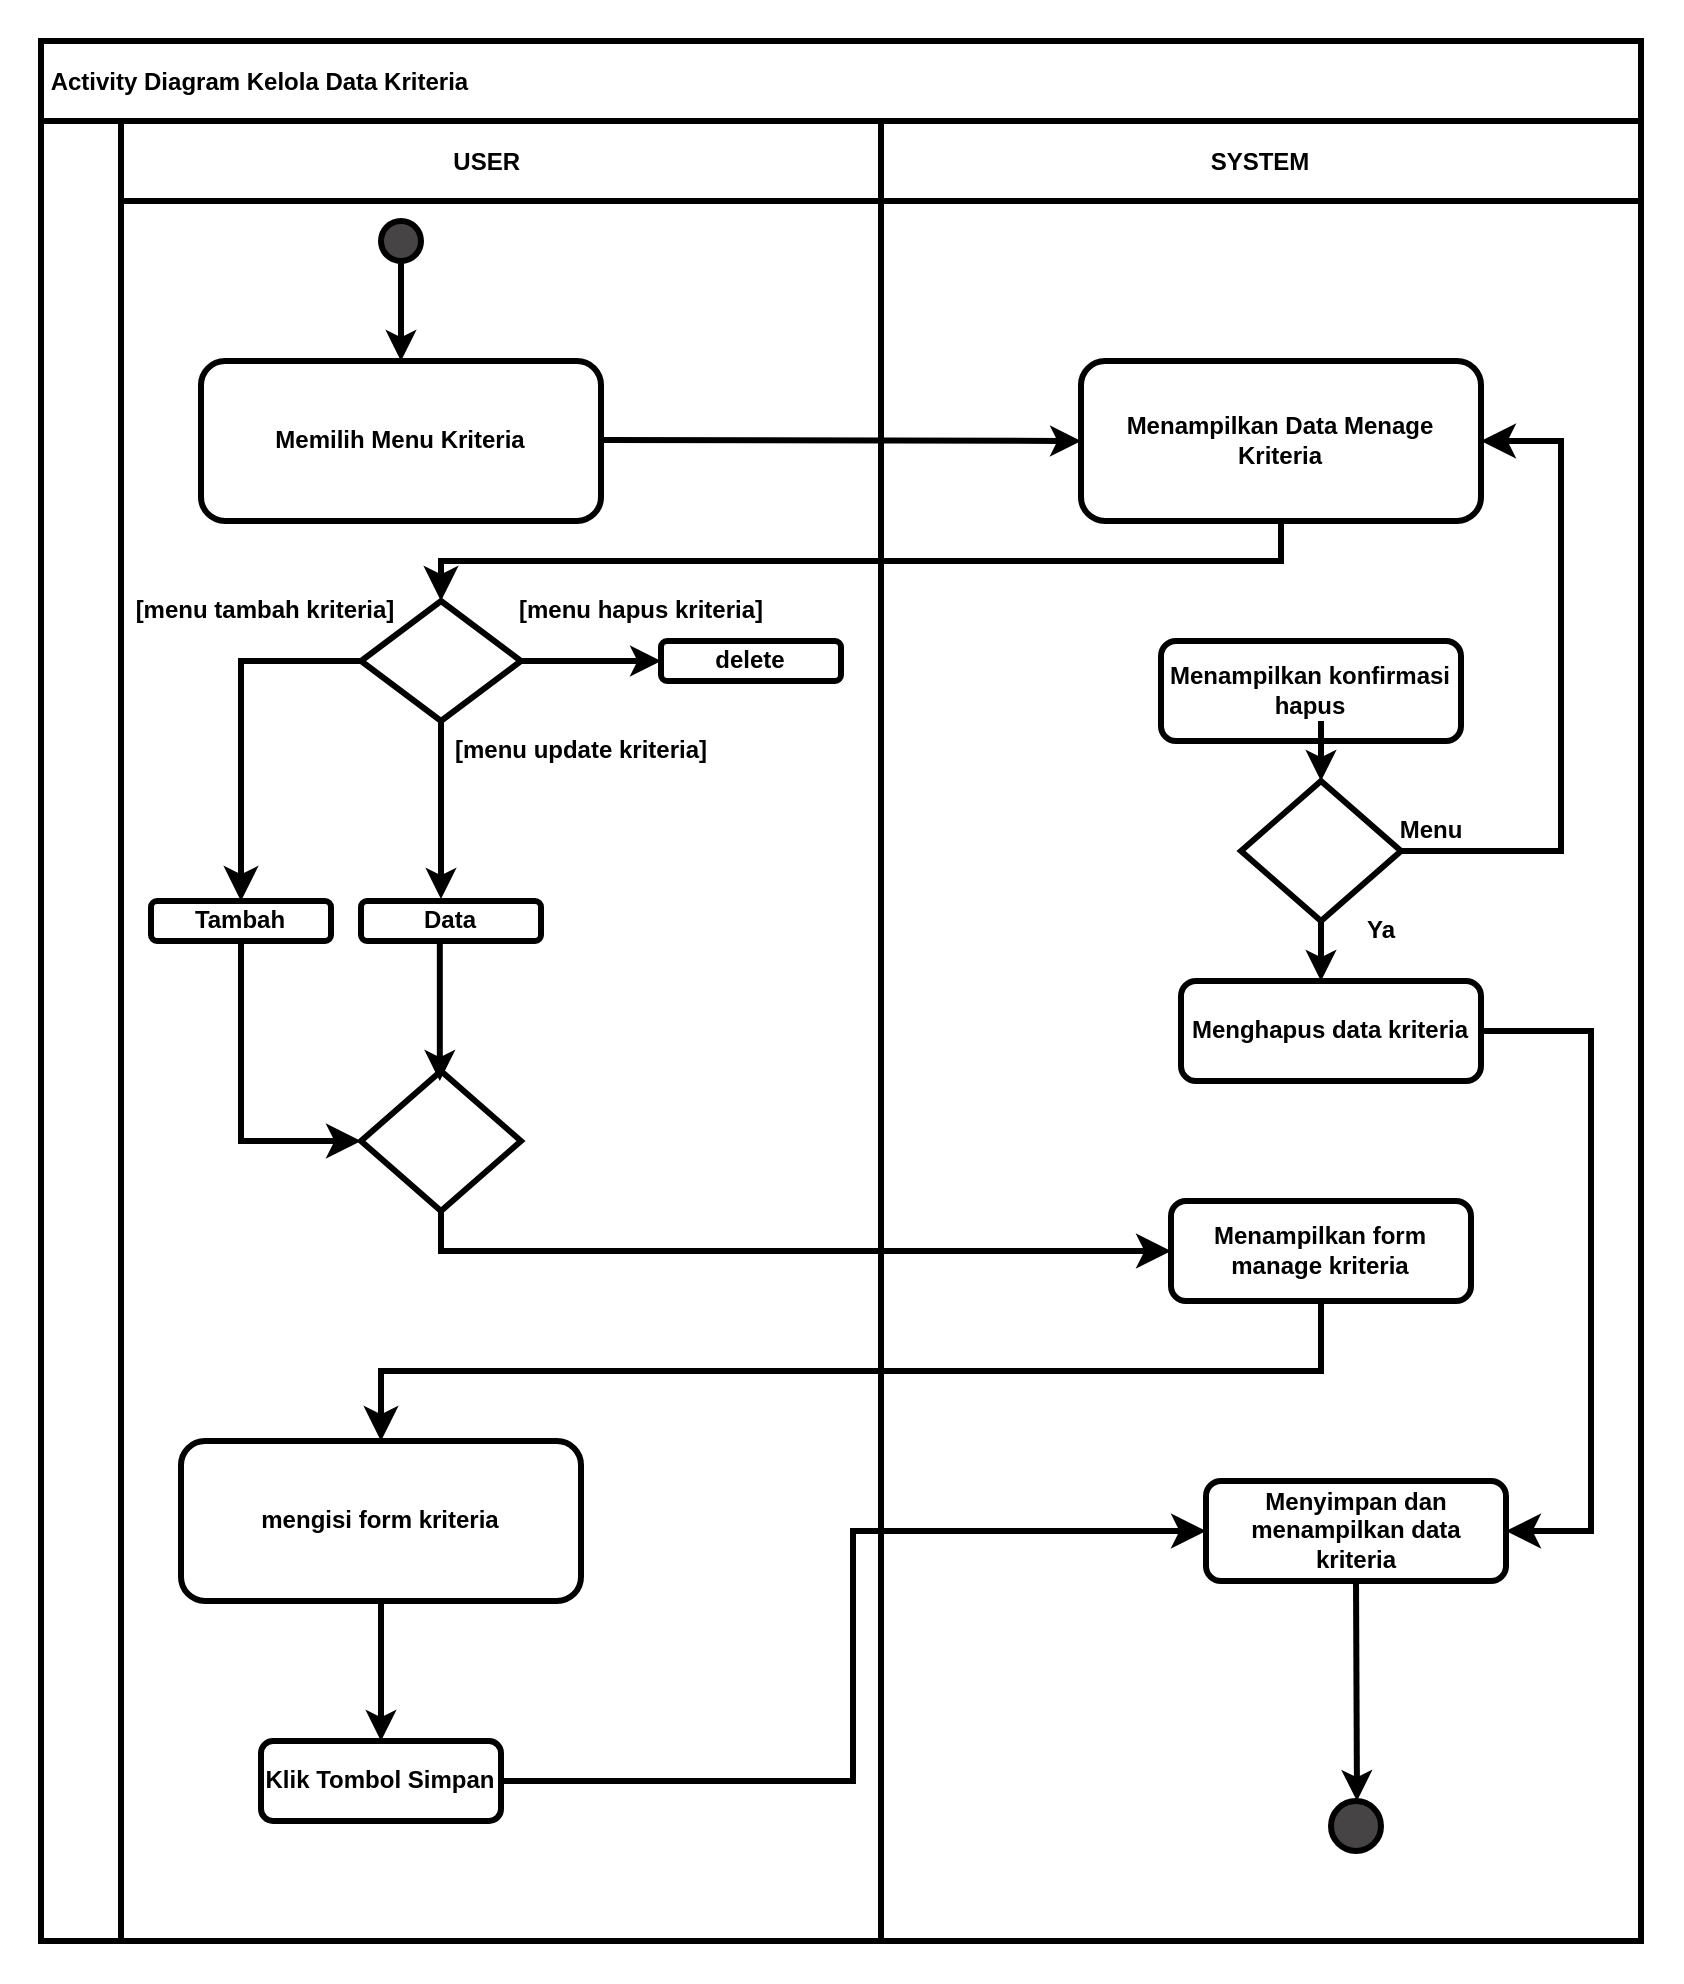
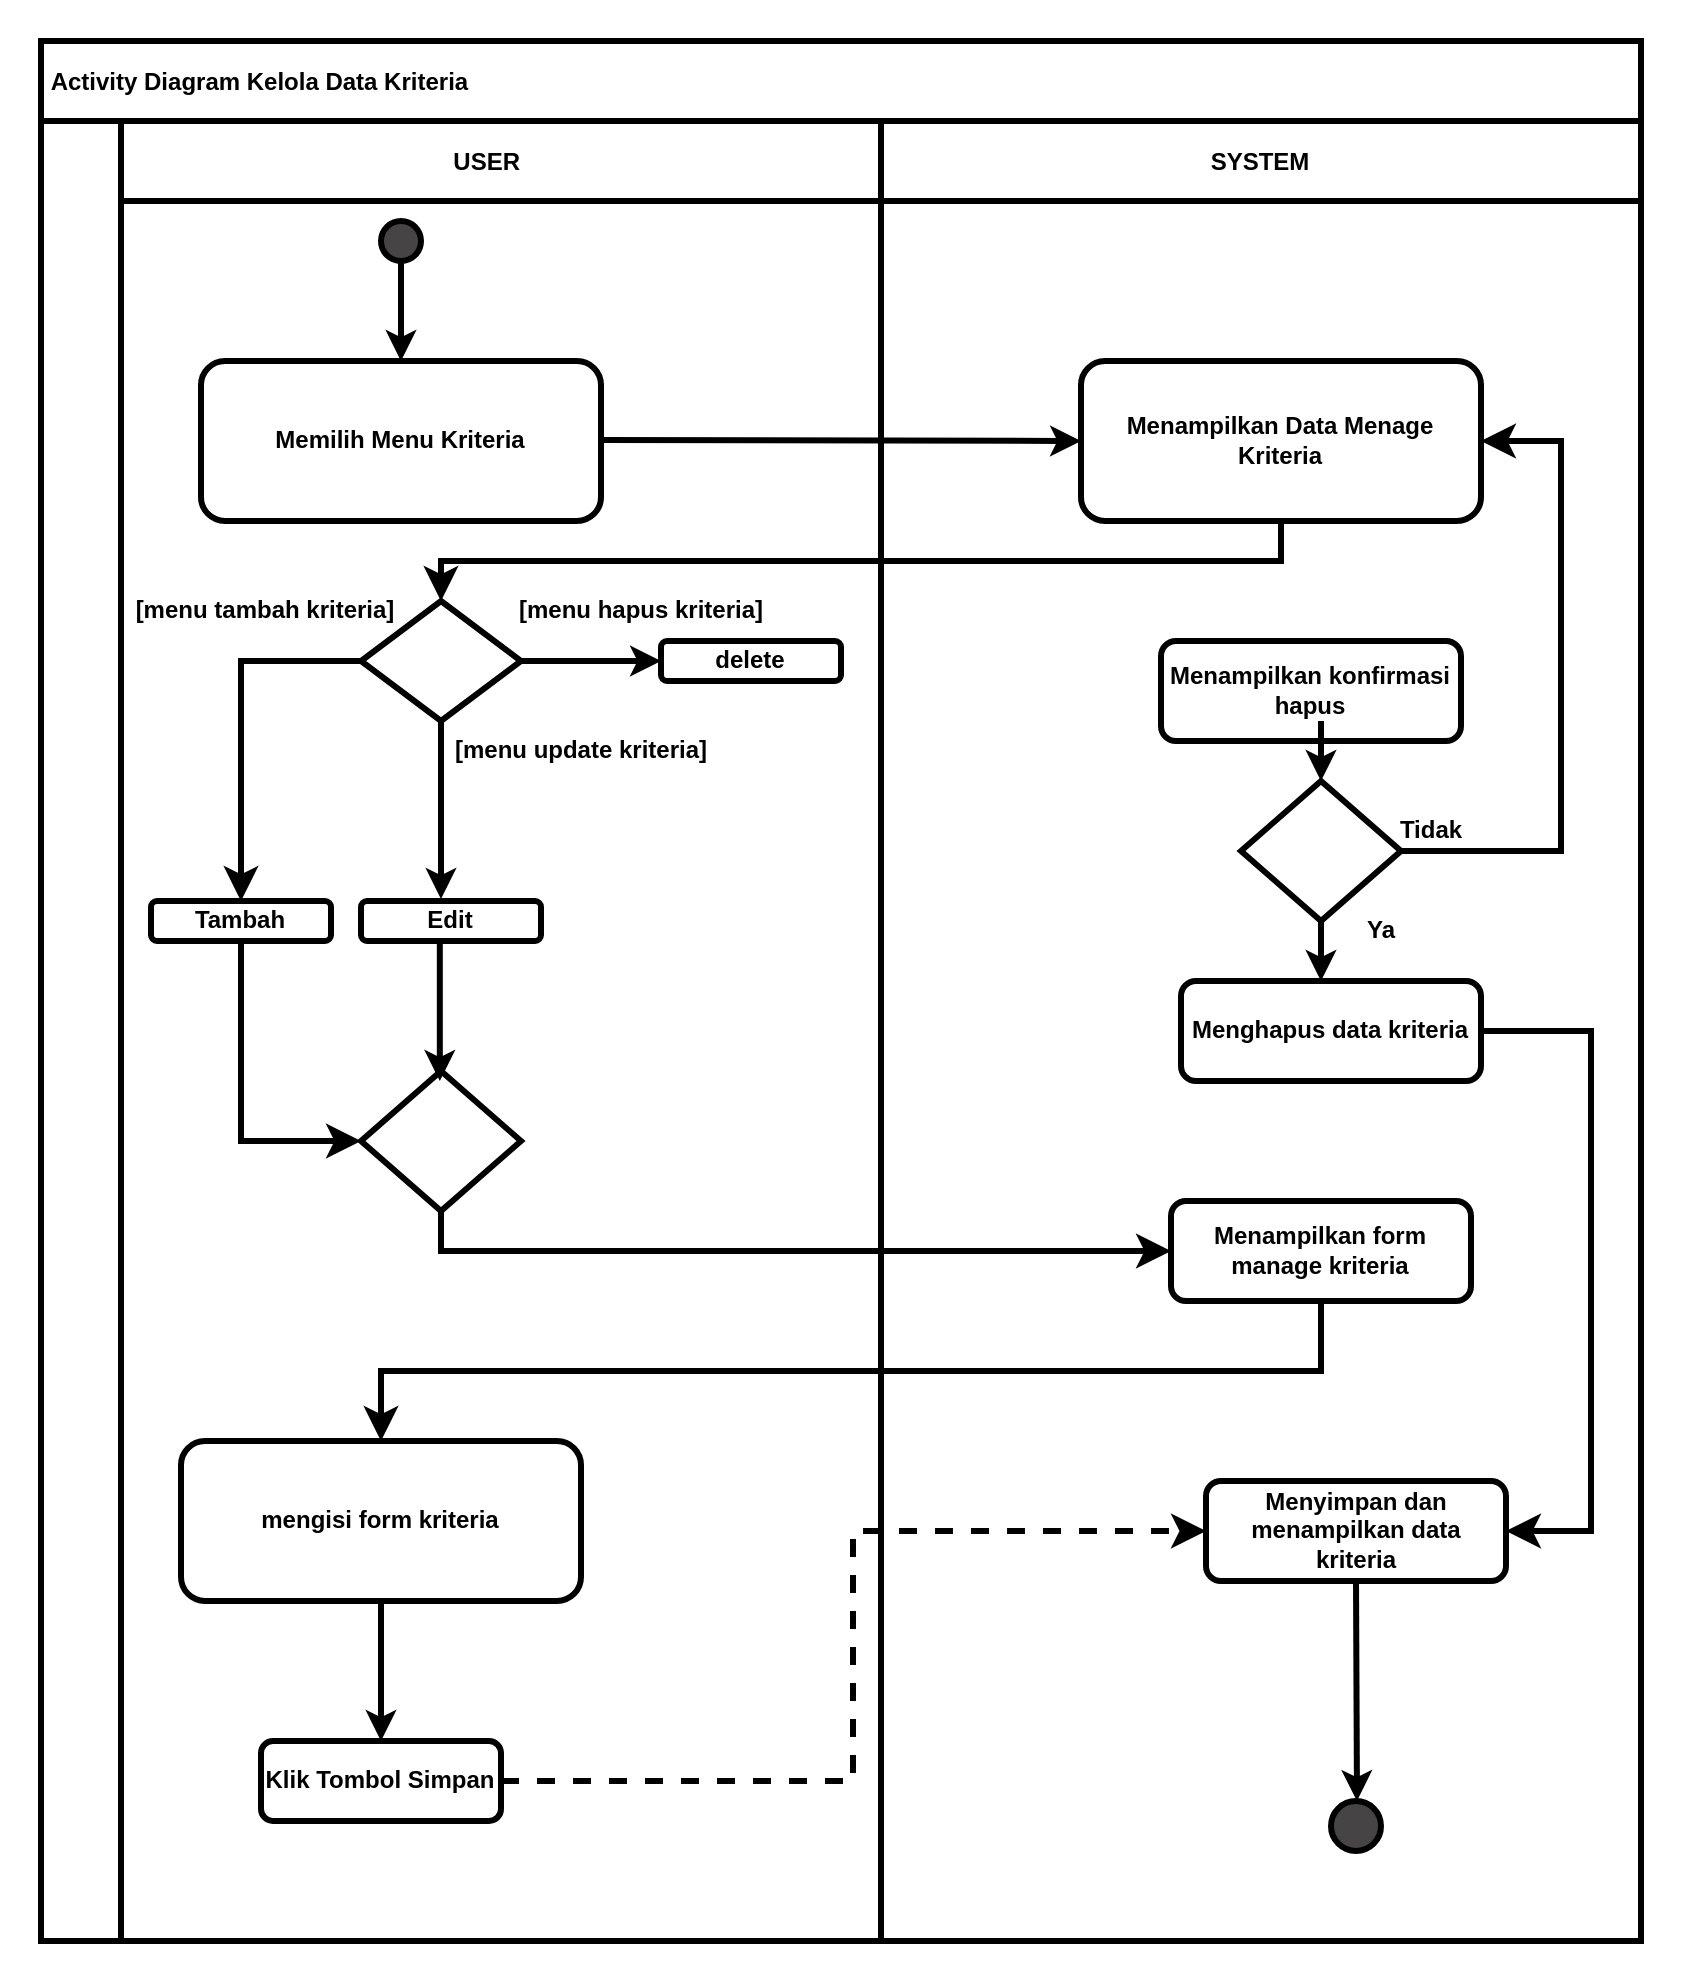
node "Menu": label "Menu" -> "Tidak"
node "Data": label "Data" -> "Edit"
edge "Klik Tombol Simpan" -> "Menyimpan dan menampilkan data kriteria": style solid -> dashed
